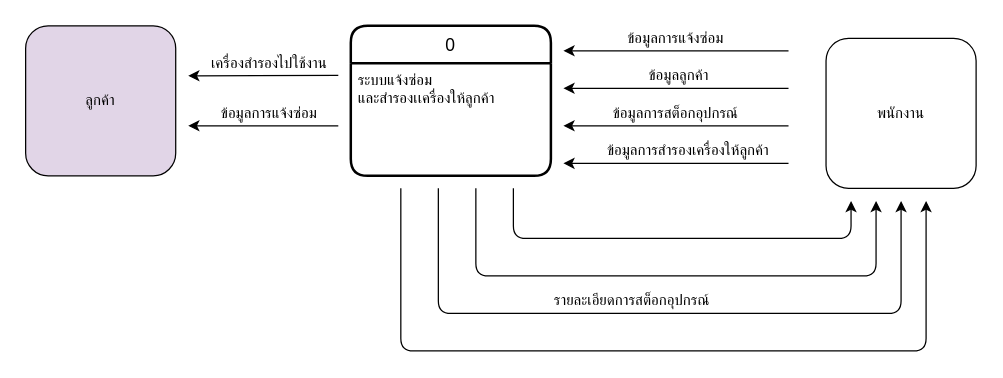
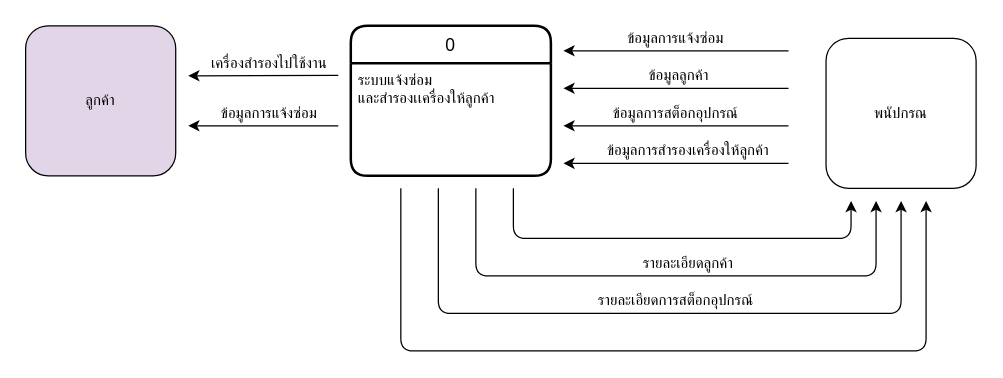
node "พนักงาน": label "พนักงาน" -> "พนัปกรณ"
node "รายละเอียดลูกค้า": added
node "รายละเอียดการสต็อกอุปกรณ์": moved (632, 301) -> (676, 301)
